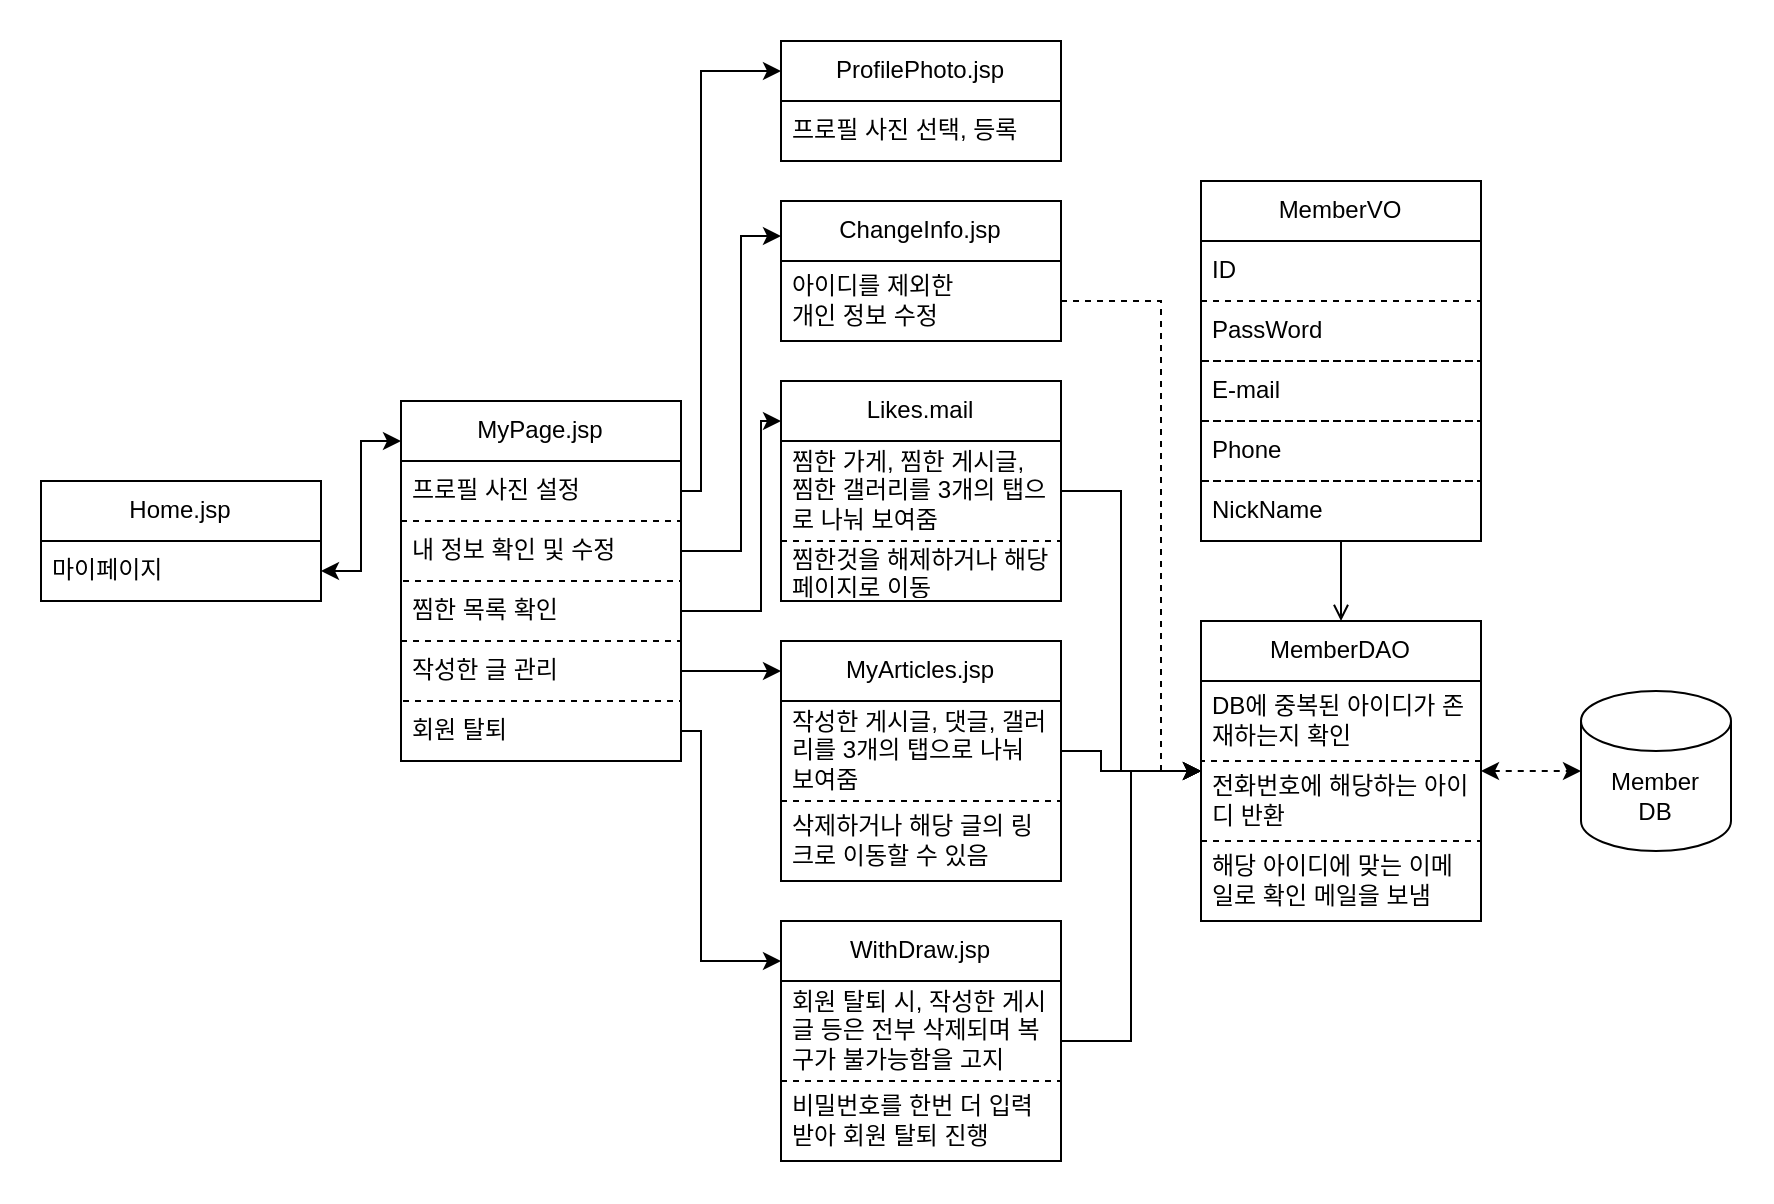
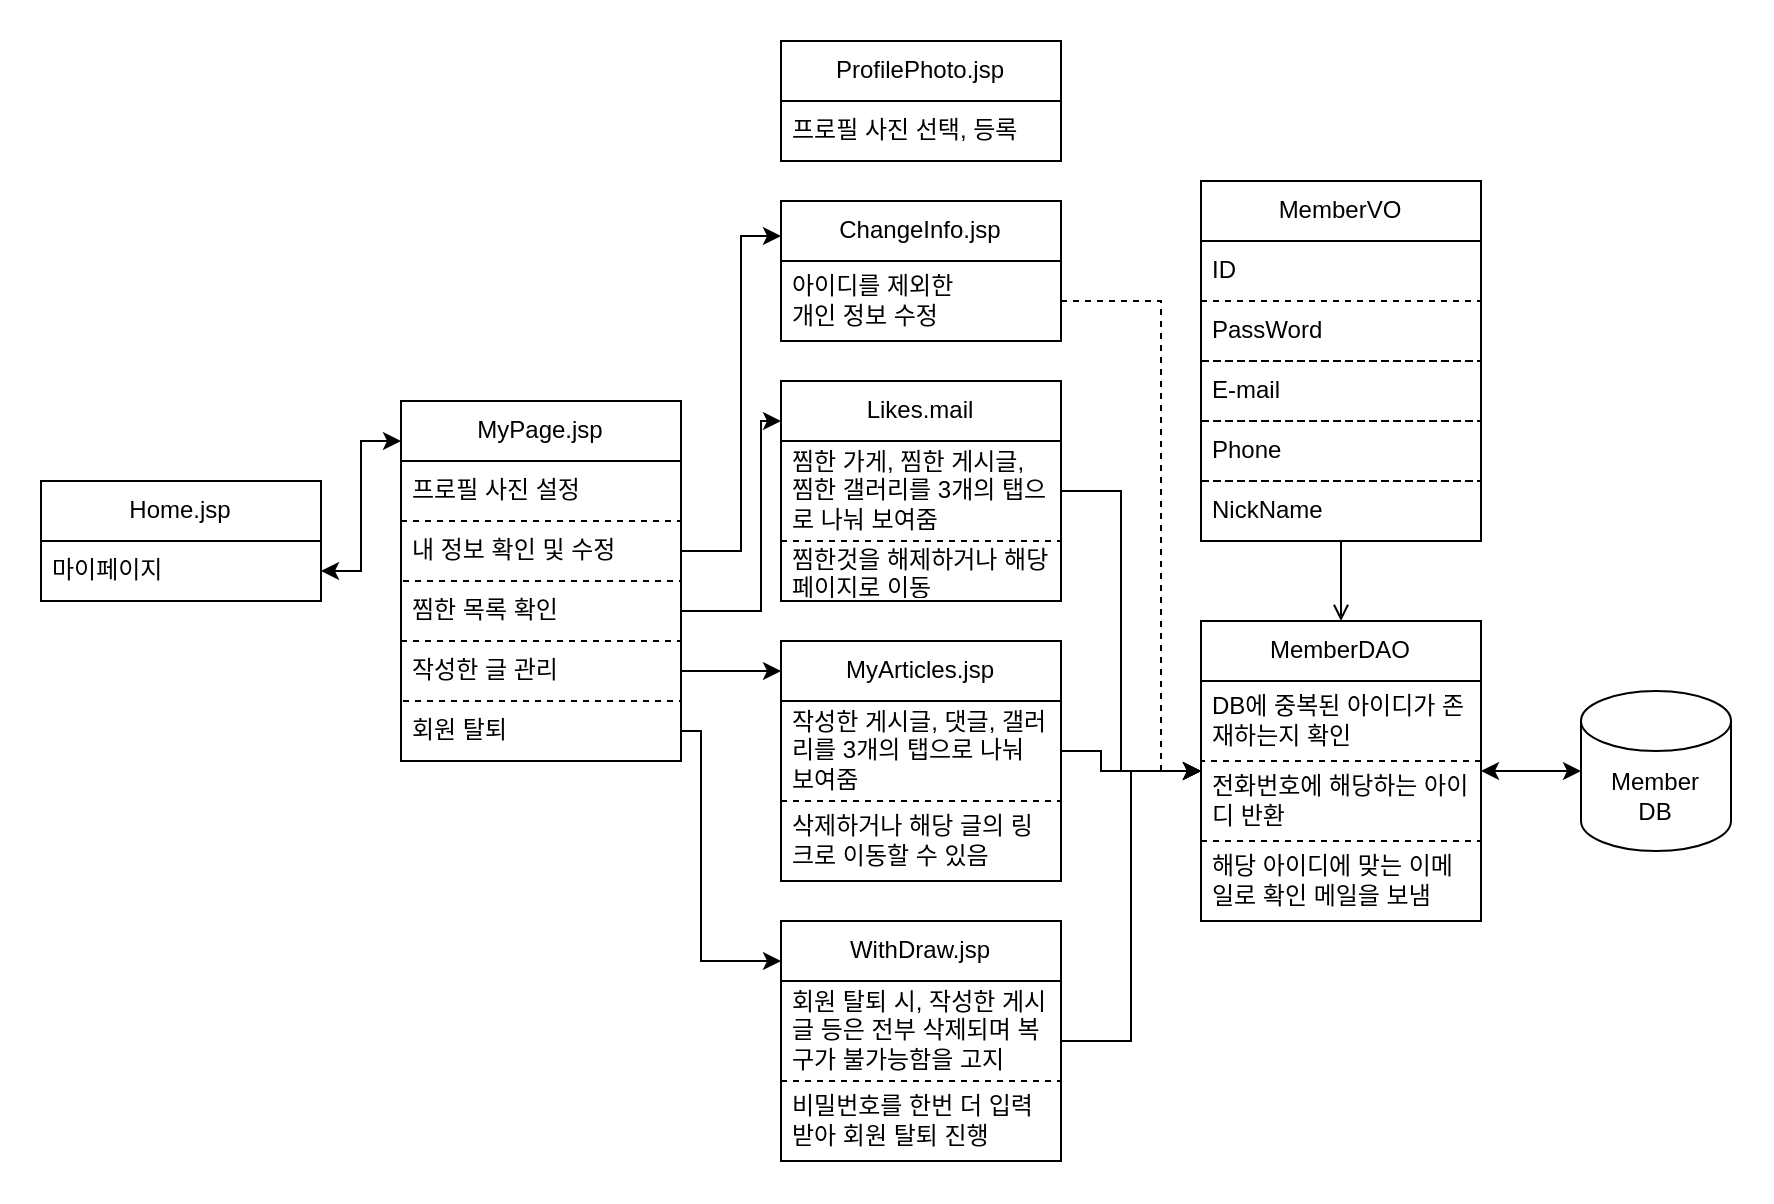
edge "프로필 사진 설정" -> "ProfilePhoto.jsp": removed
edge "MemberDAO" -- "Member DB": style dashed -> solid
